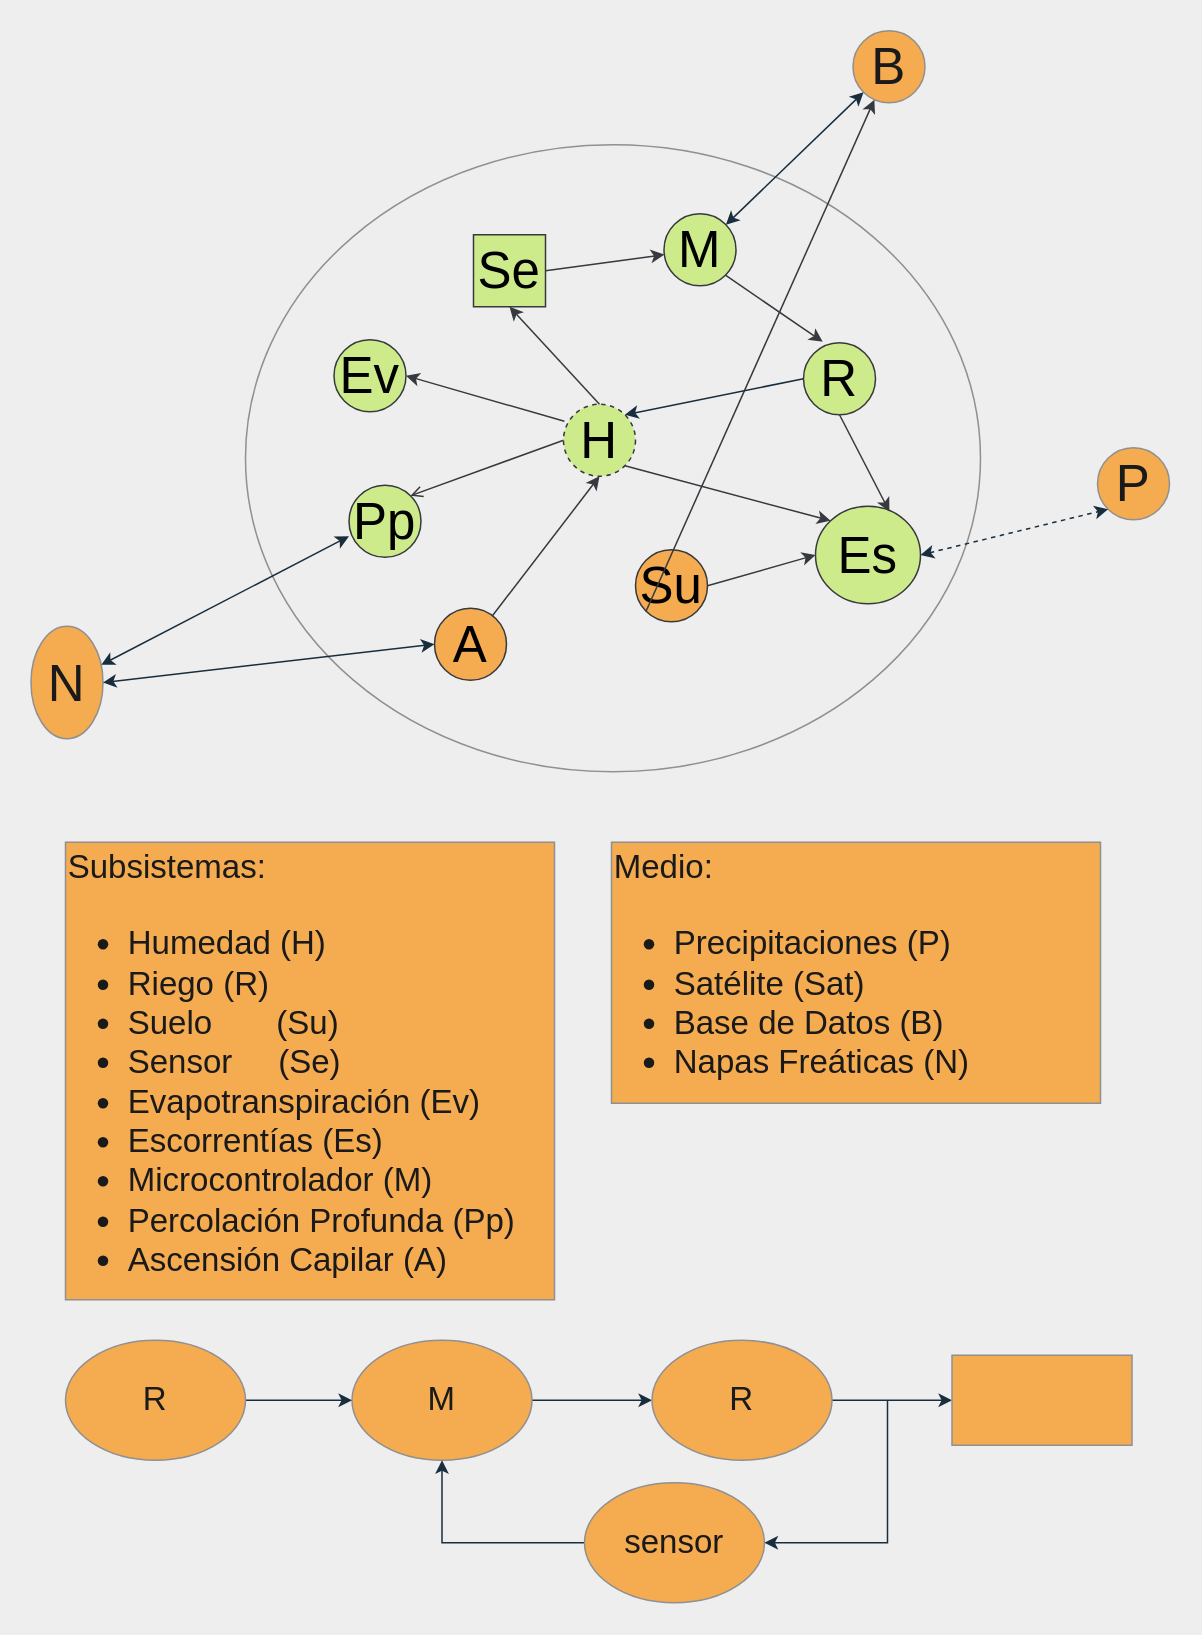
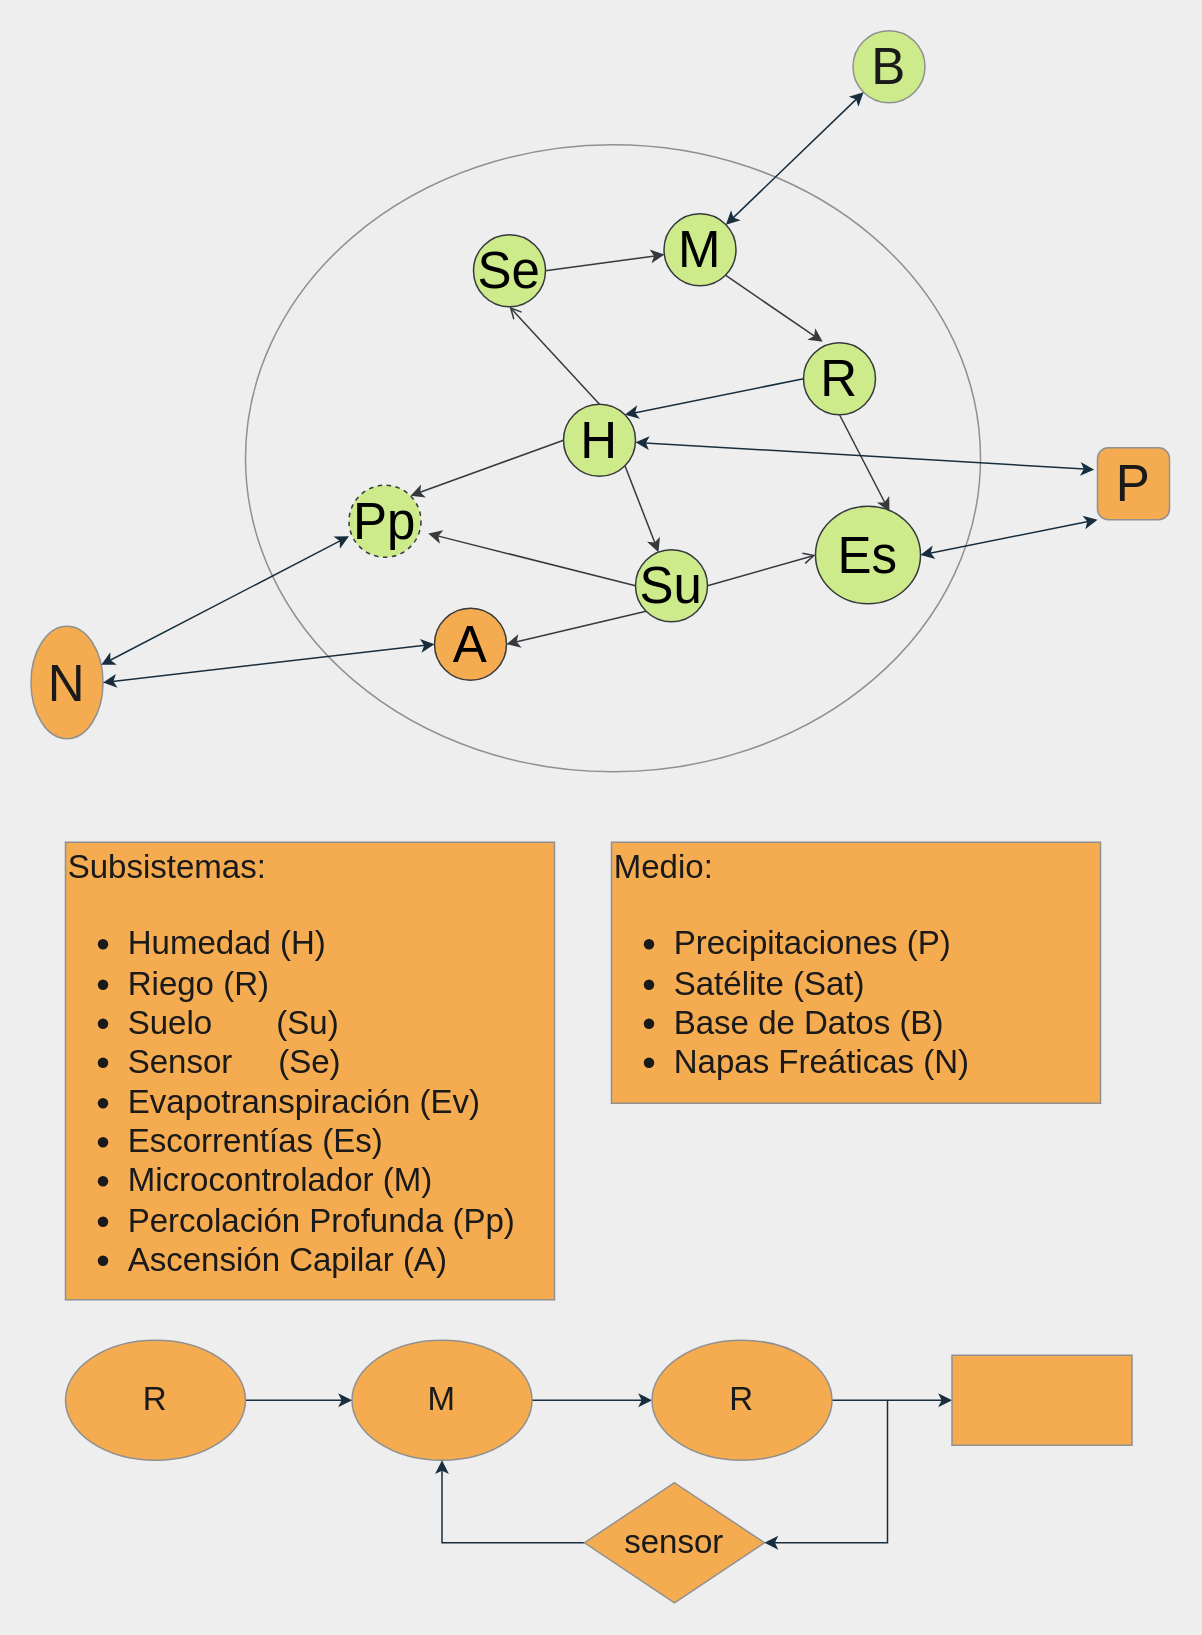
node "B": fillcolor #f5ab50 -> #cdeb8b
node "Se": shape rectangle -> ellipse
edge "H" -> "Se": arrowhead classic -> open
edge "Su" -> "B": now "Su" -> "A"
node "Ev": removed
edge "H" -> "Ev": removed
node "H": style dashed -> solid
edge "H" -- "P": added
node "P": shape ellipse -> rounded rectangle
edge "H" -> "Es": now "H" -> "Su"
edge "H" -> "Pp": arrowhead open -> classic
node "Pp": style solid -> dashed
edge "P" -- "Es": style dashed -> solid
edge "A" -> "H": removed
edge "Su" -> "Es": arrowhead classic -> open
edge "Su" -> "Pp": added
node "Su": fillcolor #f5ab50 -> #cdeb8b
node "sensor": shape ellipse -> diamond
